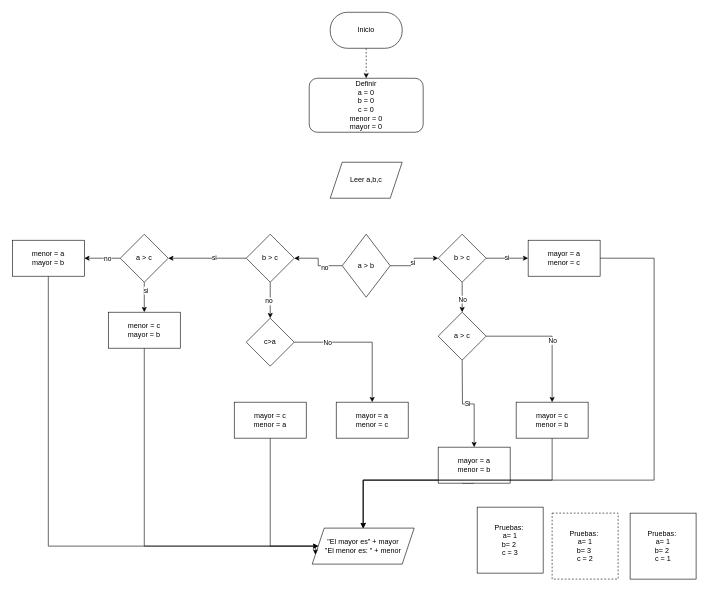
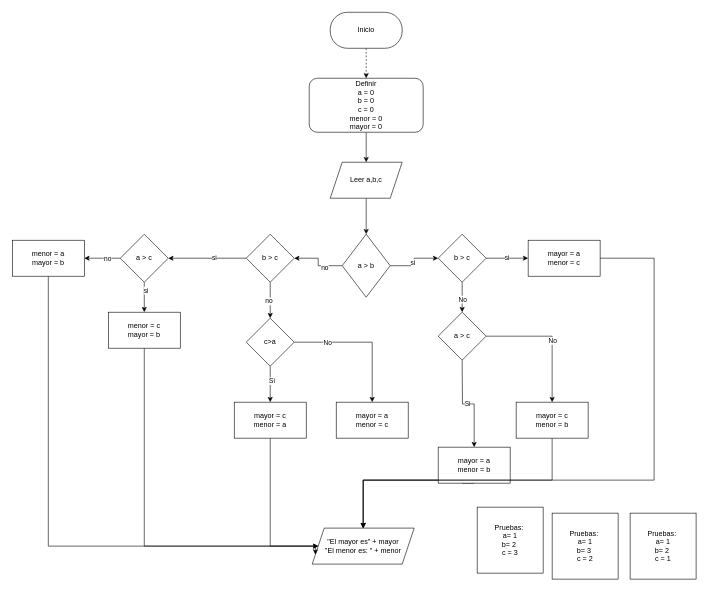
edge "Definir a = 0 b = 0 c = 0 menor = 0 mayor = 0" -> "Leer a,b,c": added
edge "Leer a,b,c" -> "a > b": added
edge "c>a" -> "mayor = c menor = a": added, label "Si"
node "Pruebas: a= 1 b= 3 c = 2": style dashed -> solid
